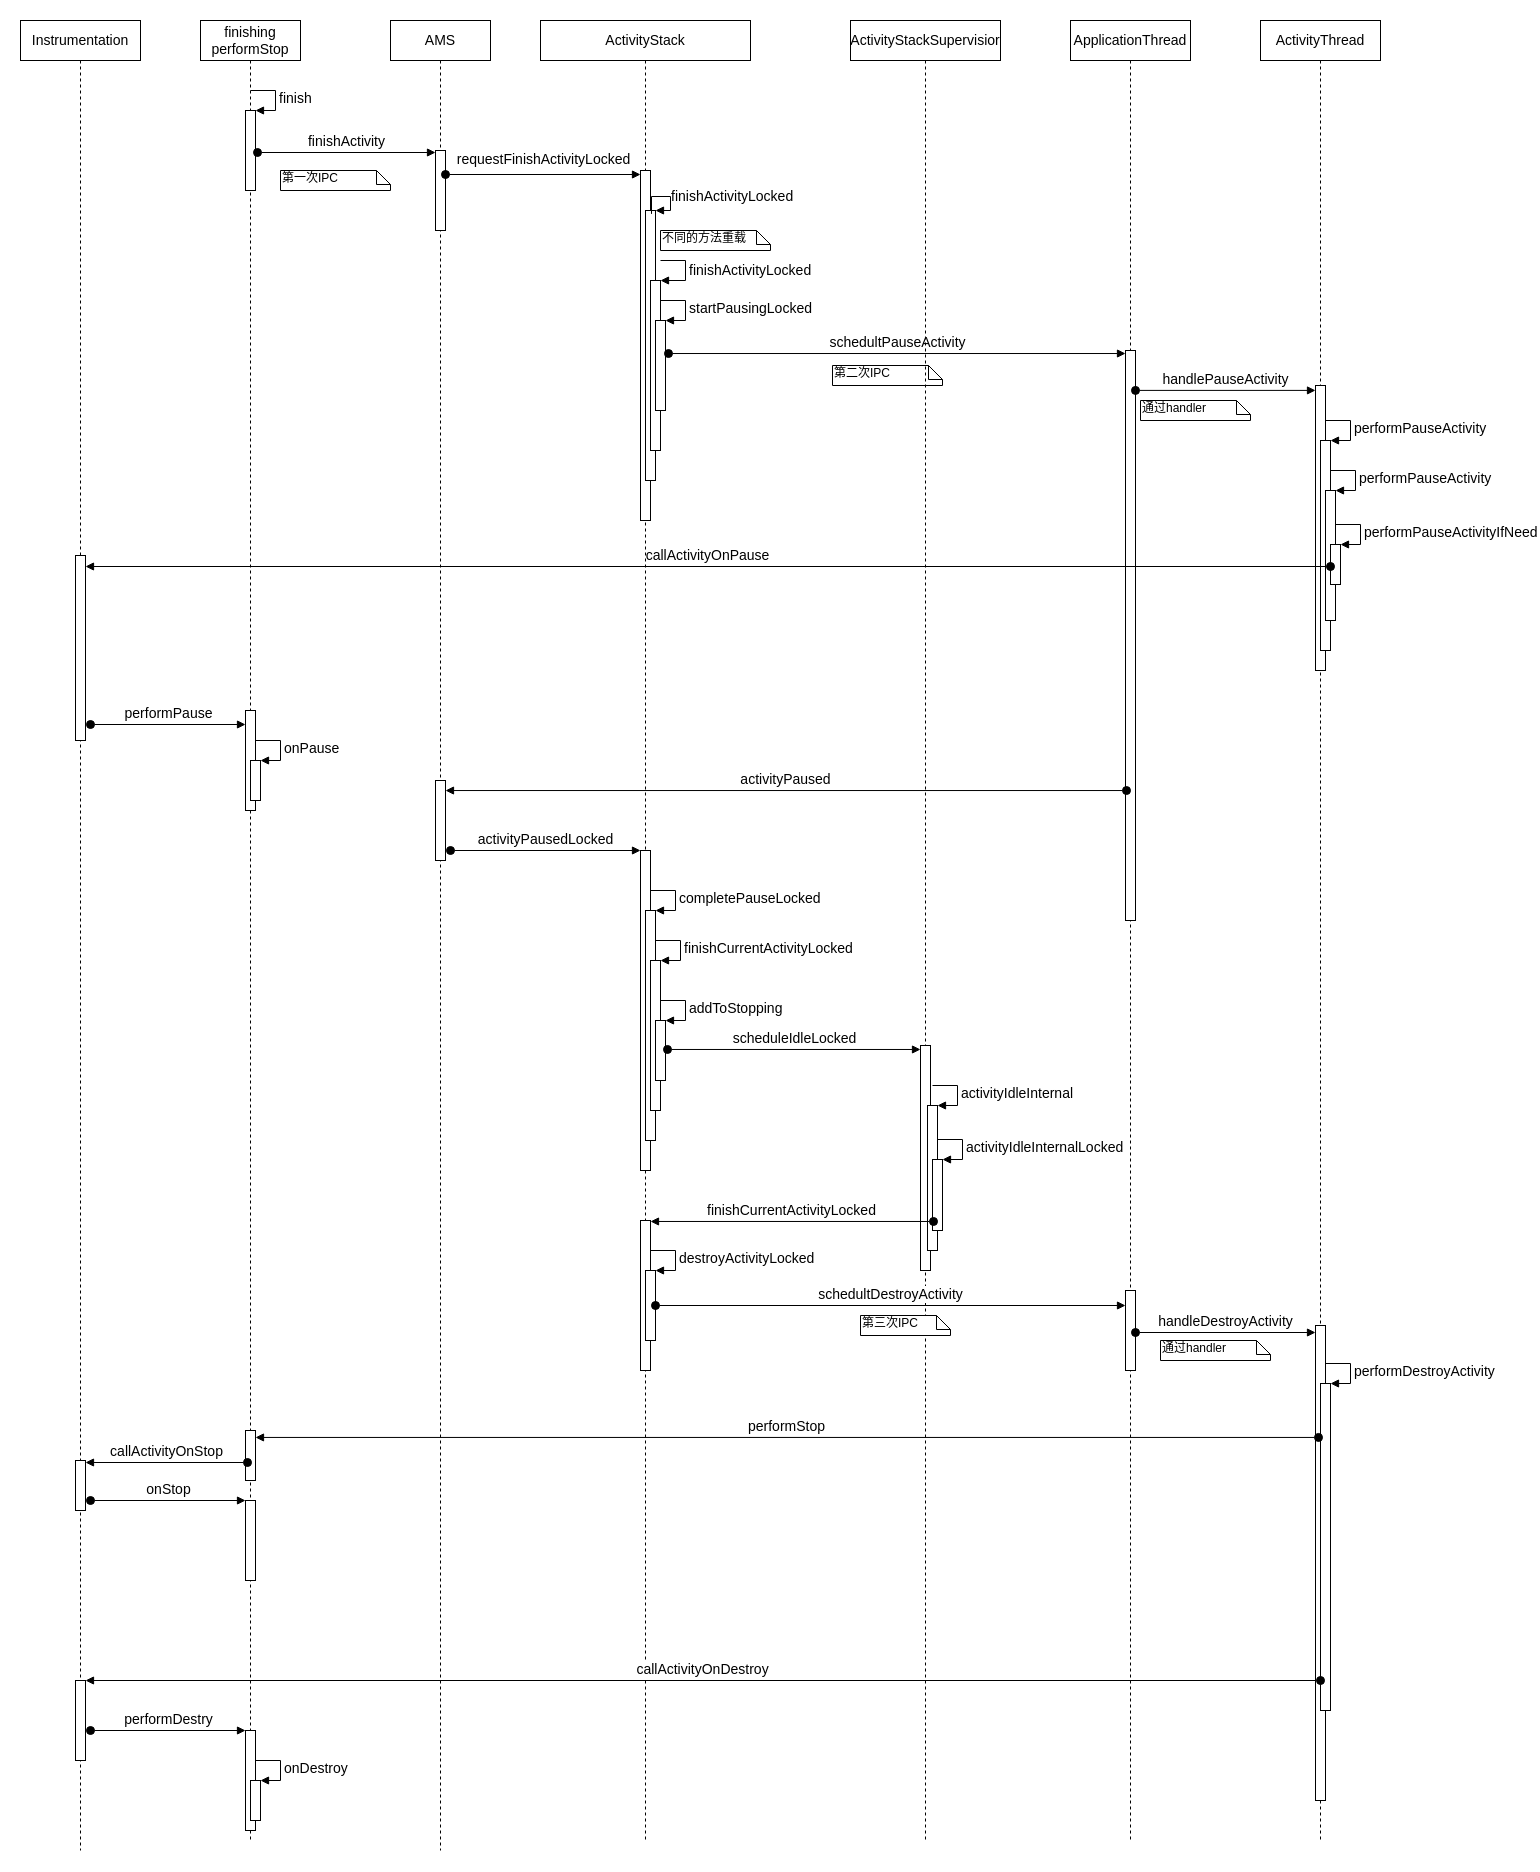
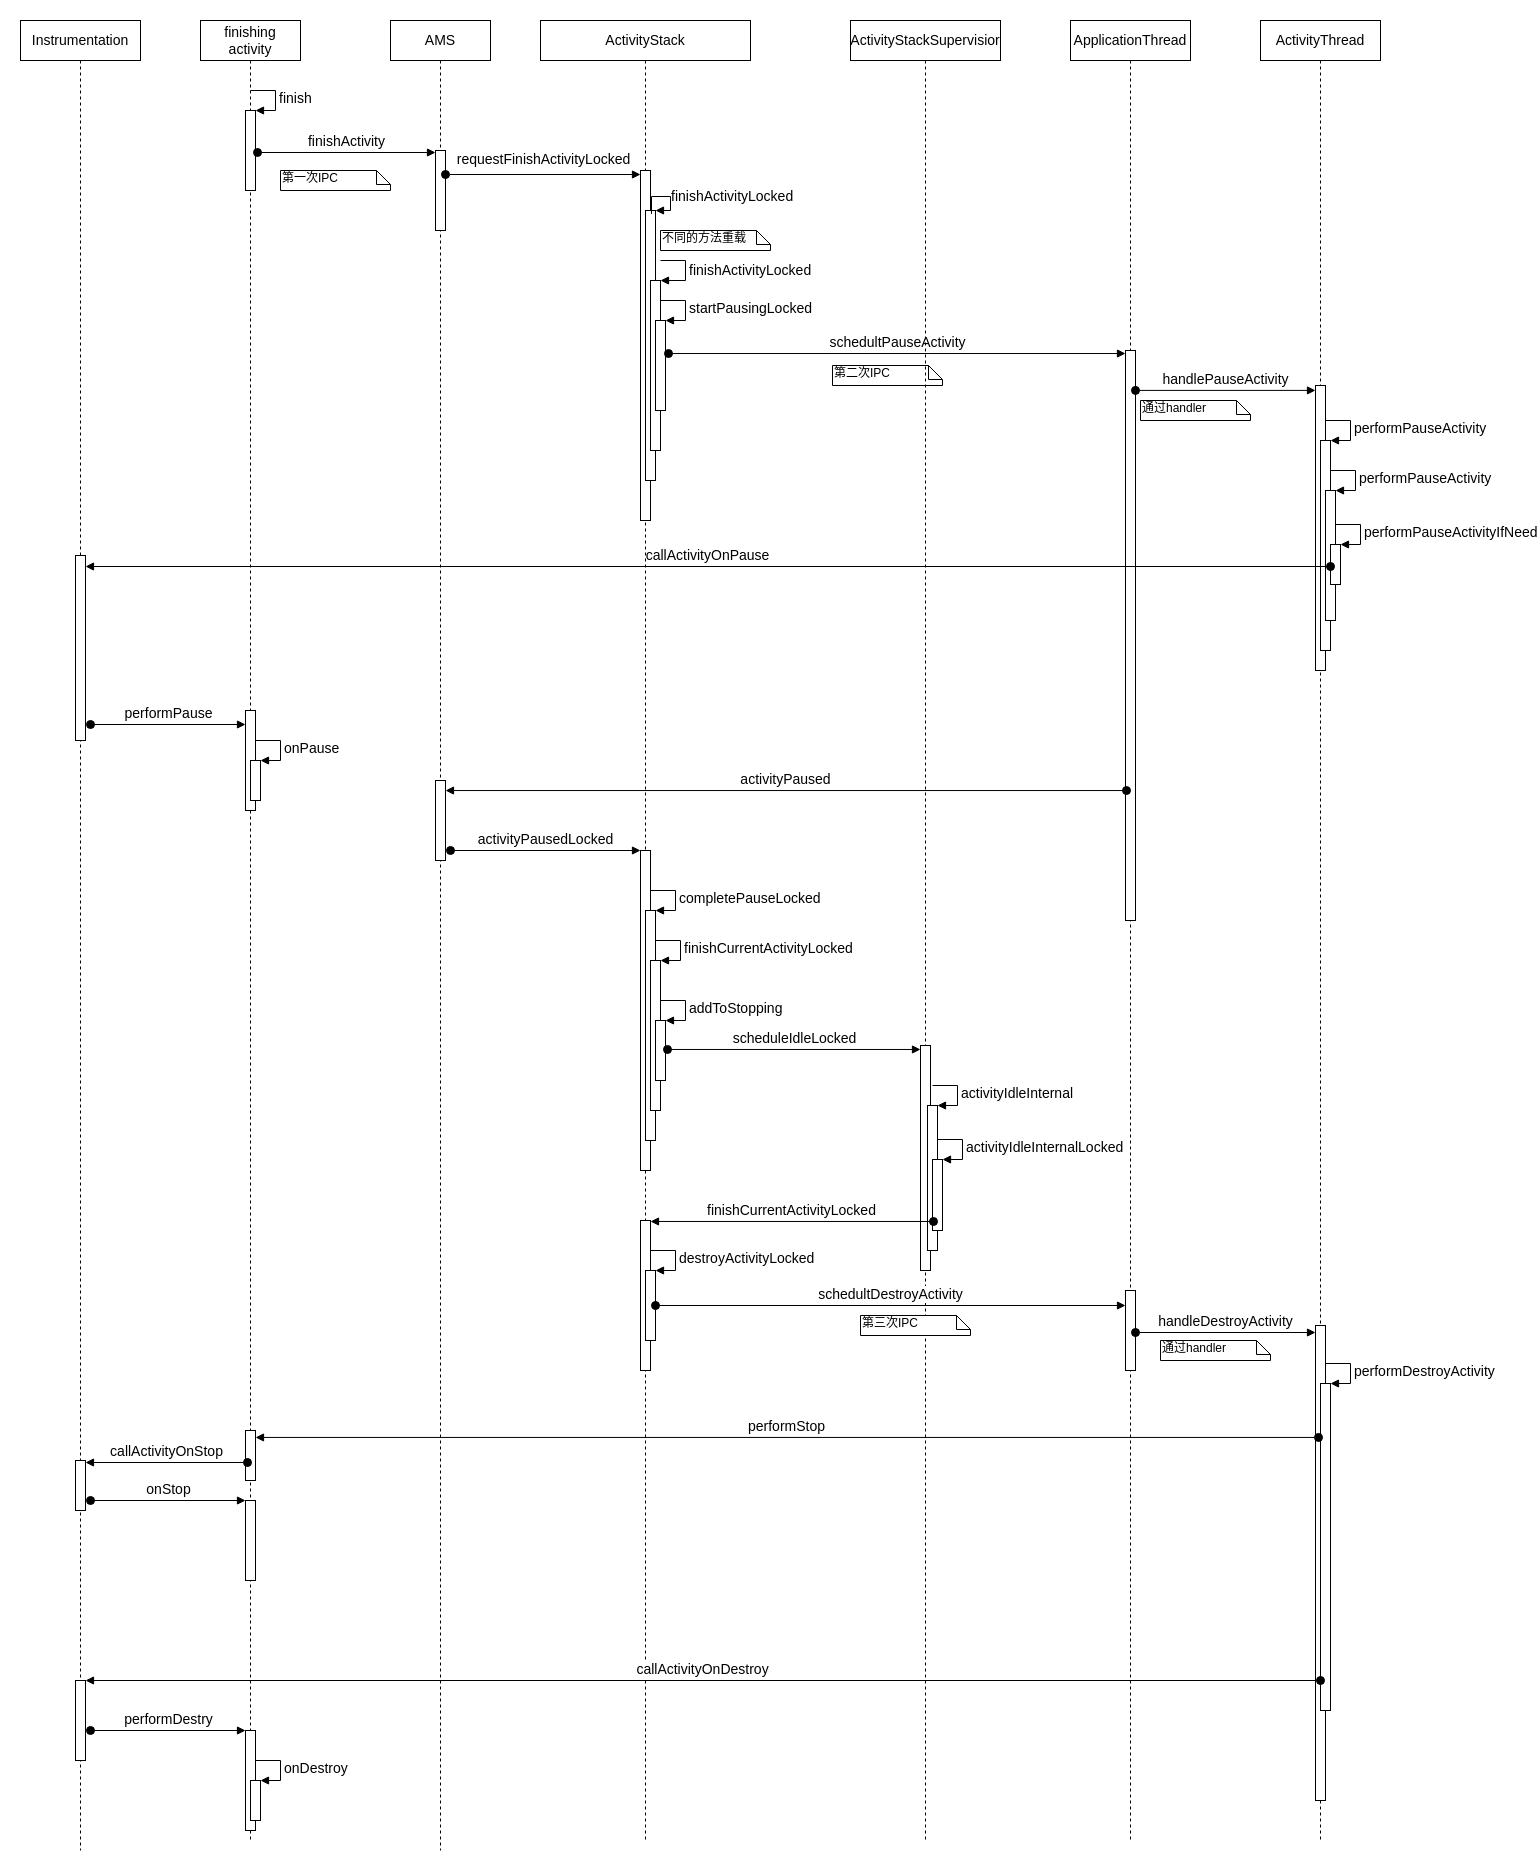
node "finishing performStop": label "finishing performStop" -> "finishing activity"
node "第三次IPC": size 90x20 -> 110x20
